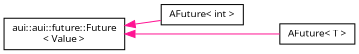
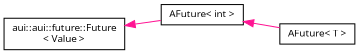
edge "AFuture< T >" -> "aui::aui::future::Future < Value >": now "AFuture< T >" -> "AFuture< int >"
